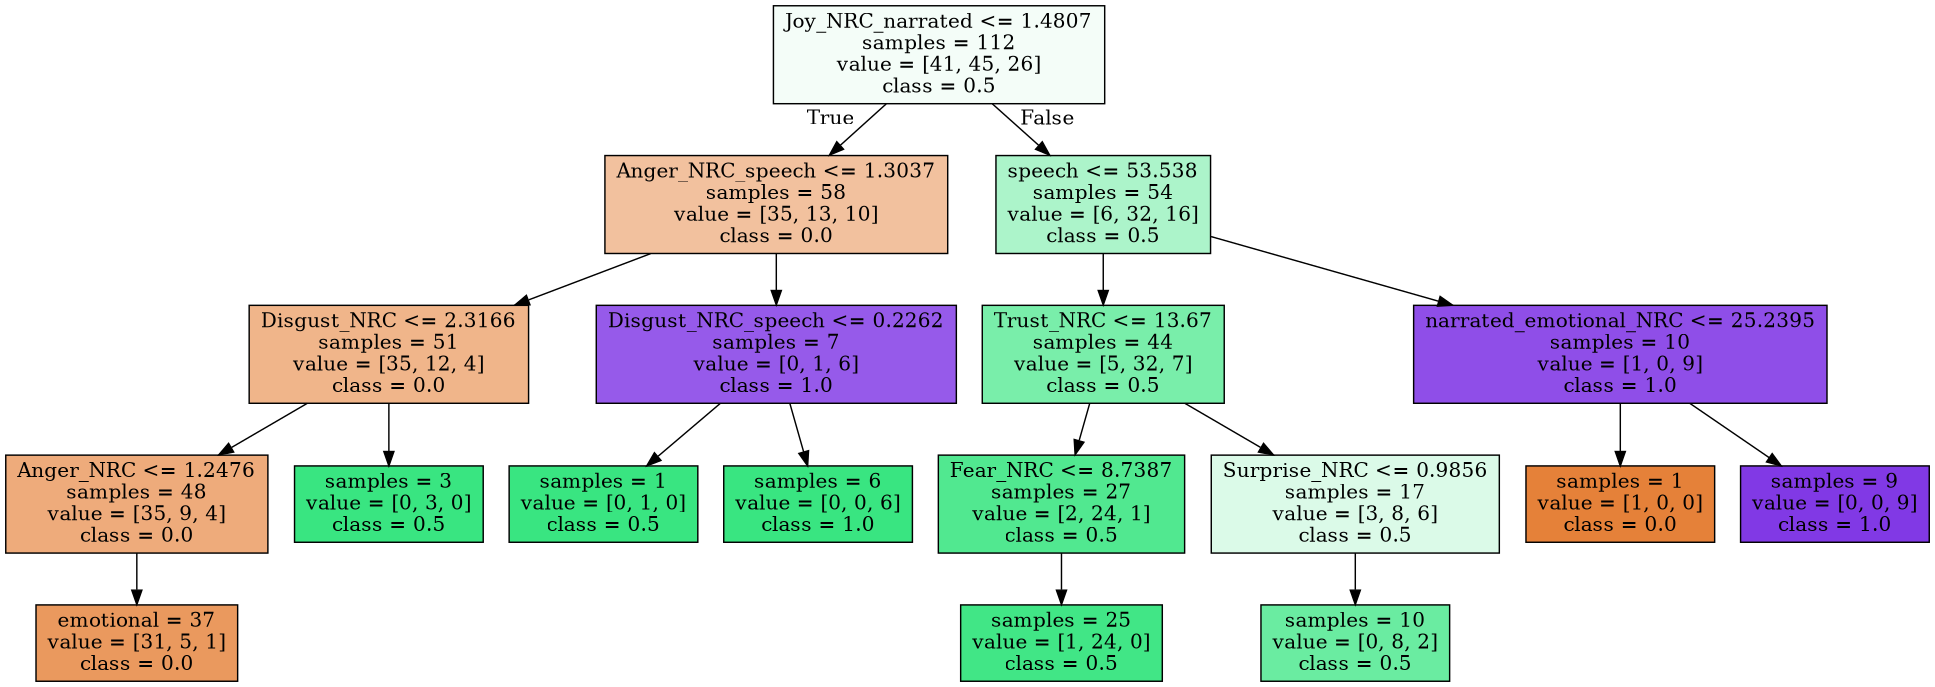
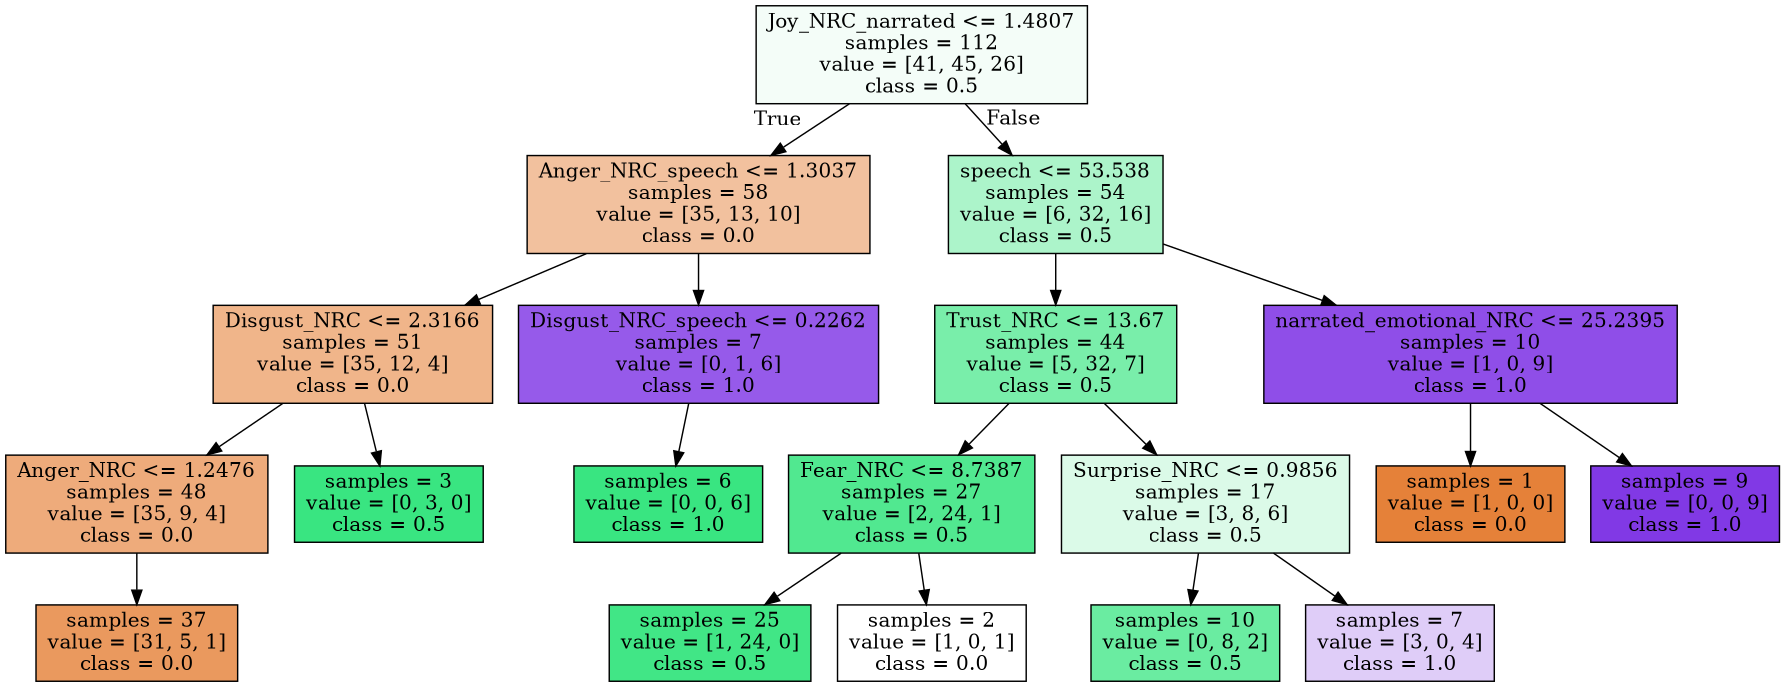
node "samples = 1 value = [0, 1, 0] class = 0.5": removed
node "emotional = 37 value = [31, 5, 1] class = 0.0": label "emotional = 37 value = [31, 5, 1] class = 0.0" -> "samples = 37 value = [31, 5, 1] class = 0.0"
node "samples = 2 value = [1, 0, 1] class = 0.0": added
node "samples = 7 value = [3, 0, 4] class = 1.0": added
